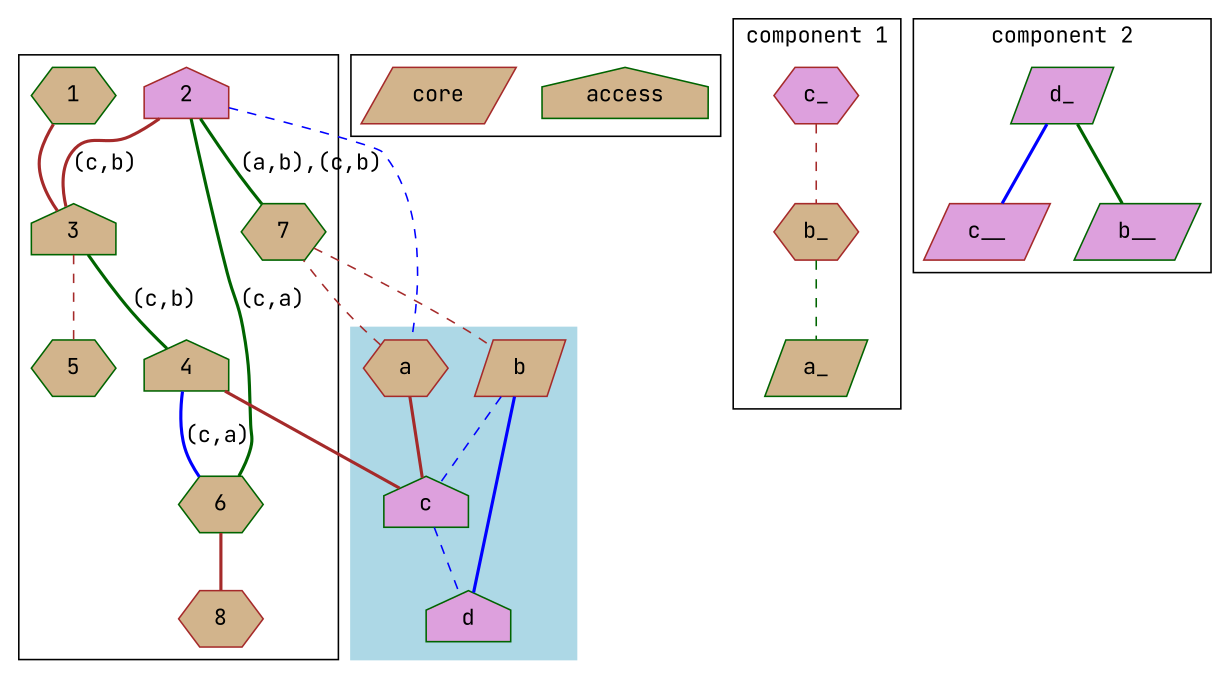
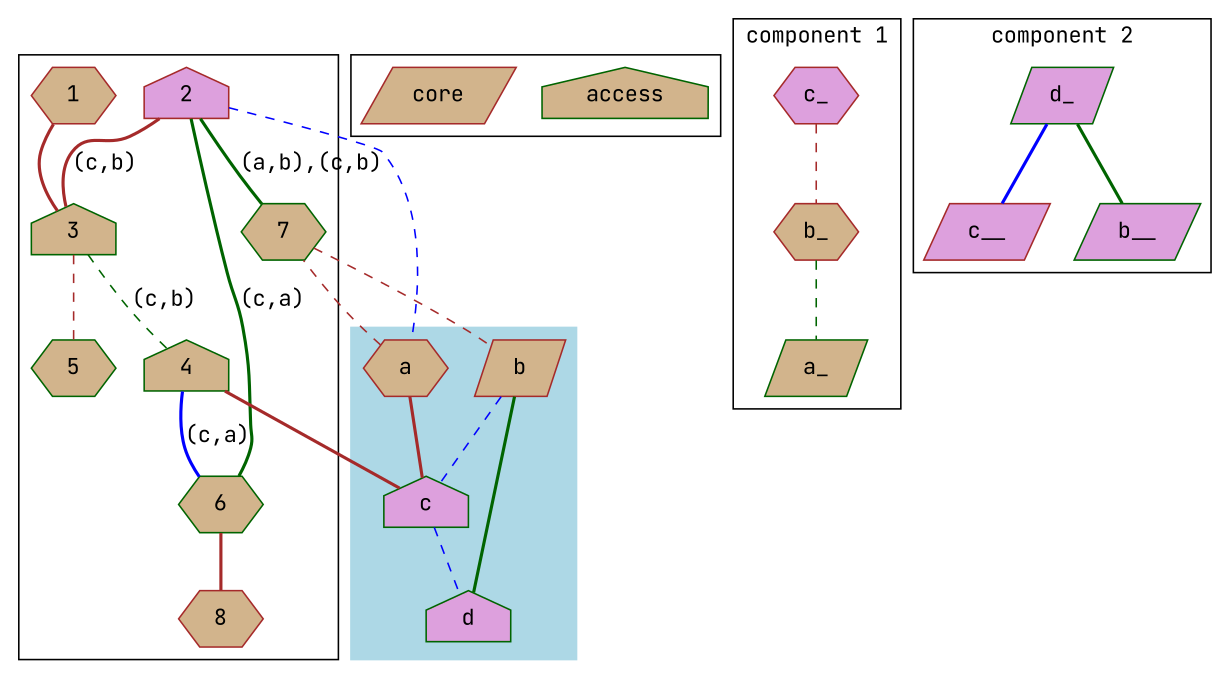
node "1": color darkgreen -> brown
edge "3" -- "4": style bold -> dashed
edge "b" -- "d": color blue -> darkgreen
